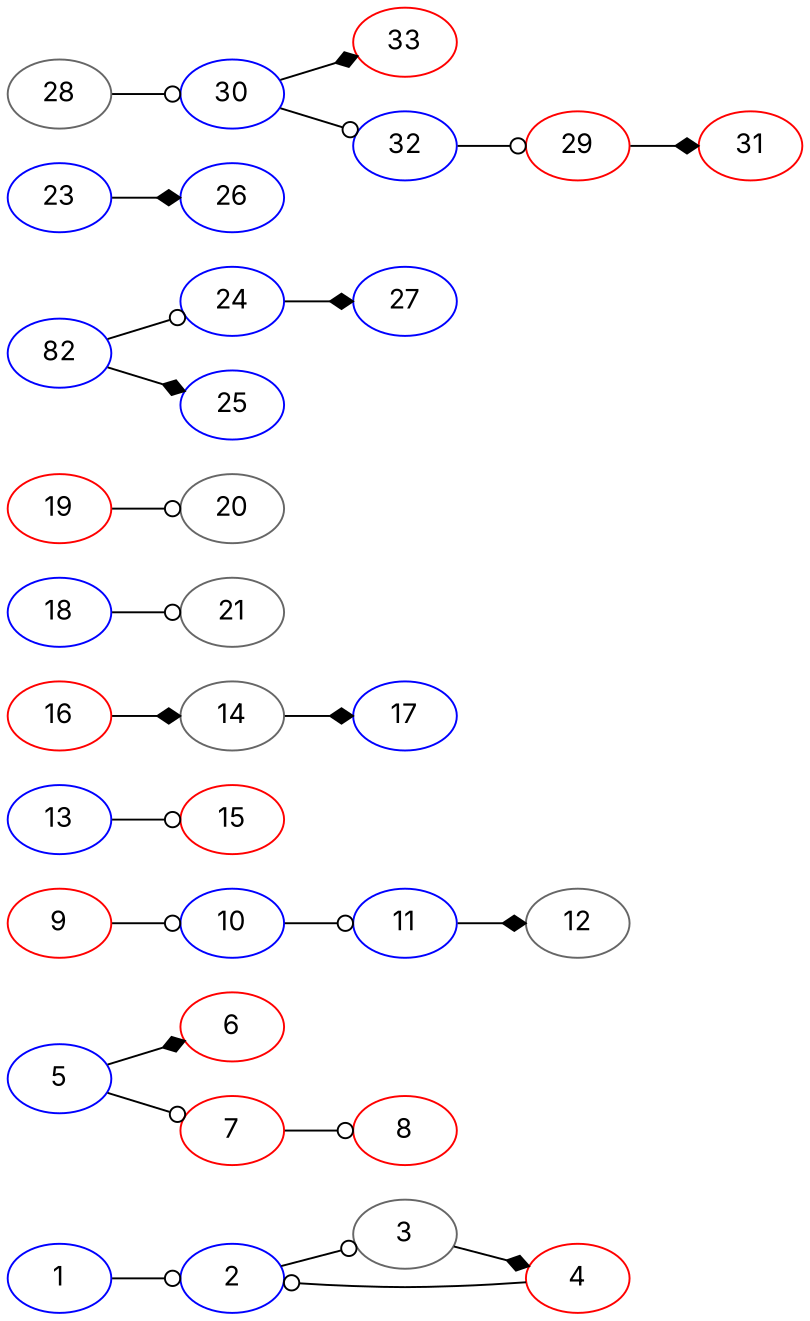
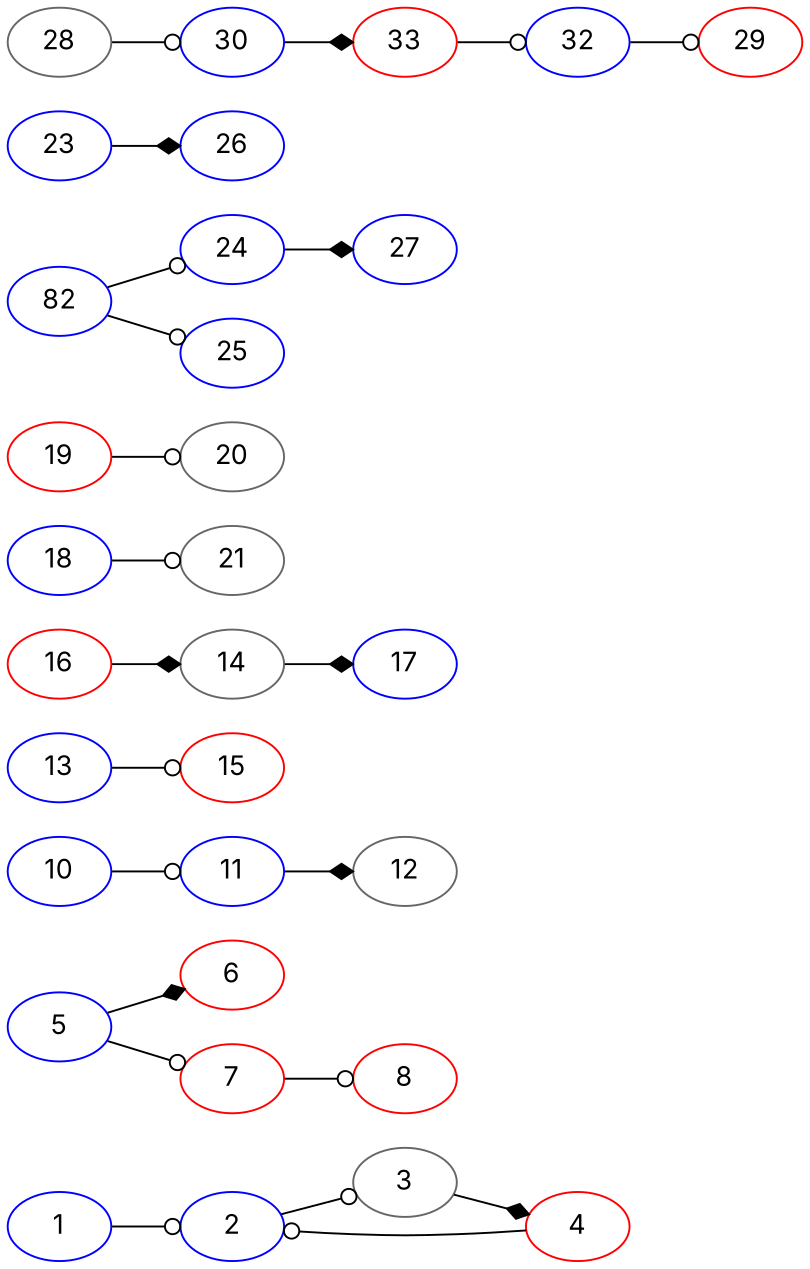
edge "30" -> "32": now "33" -> "32"
node "31": removed
edge "82" -> "25": arrowhead diamond -> odot
node "9": removed
